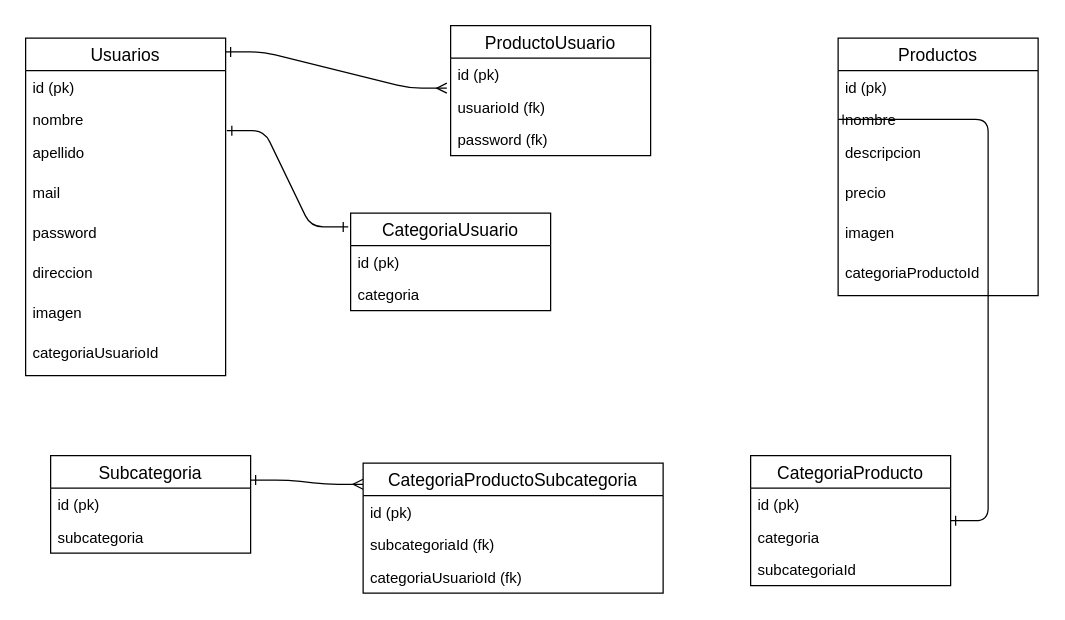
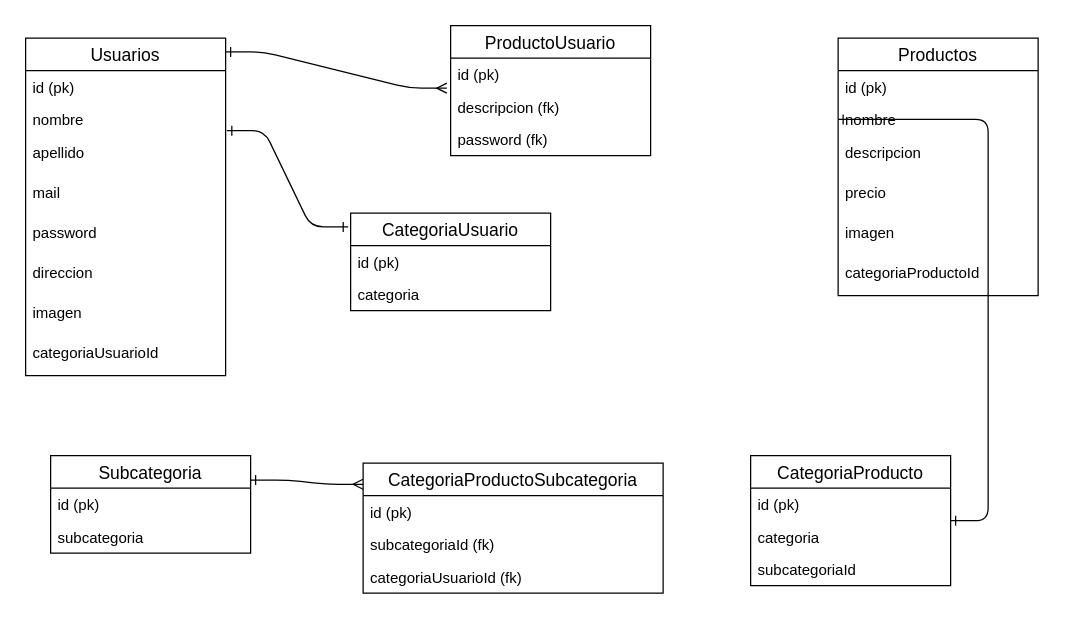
node "usuarioId (fk)": label "usuarioId (fk)" -> "descripcion (fk)"
